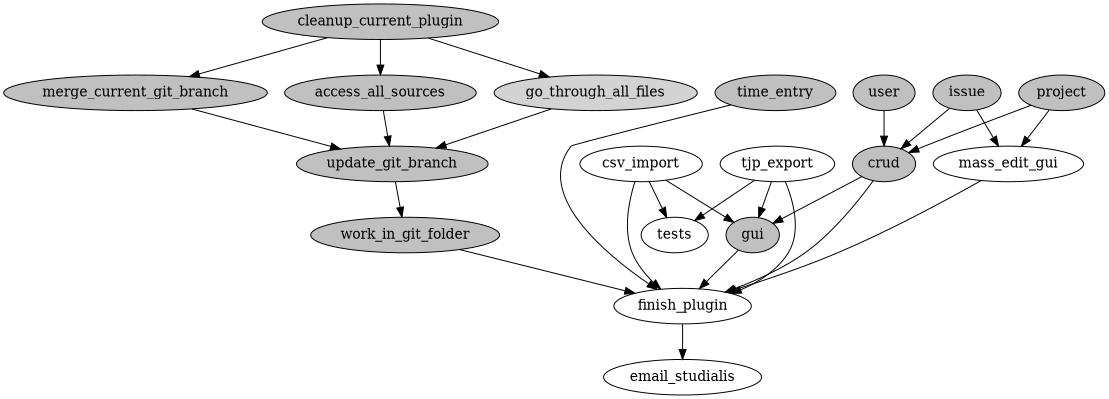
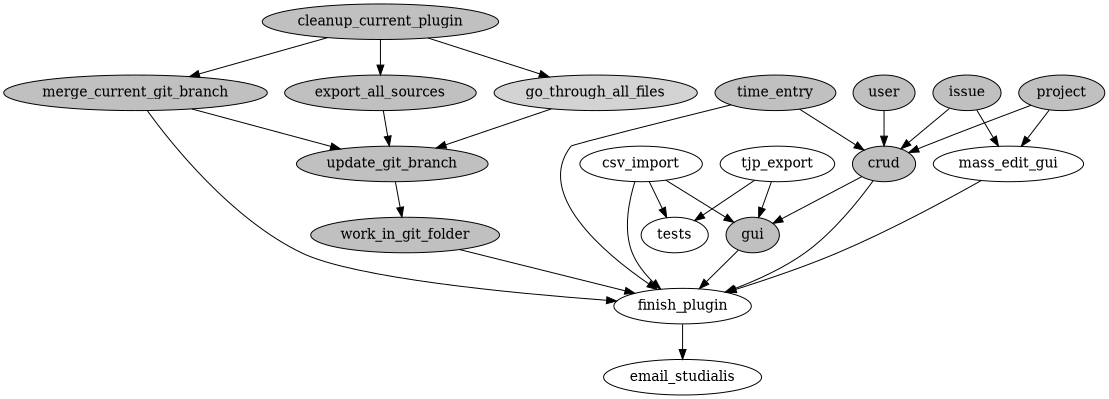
node "access_all_sources": label "access_all_sources" -> "export_all_sources"
edge "time_entry" -> "crud": added
edge "tjp_export" -> "finish_plugin": now "merge_current_git_branch" -> "finish_plugin"
